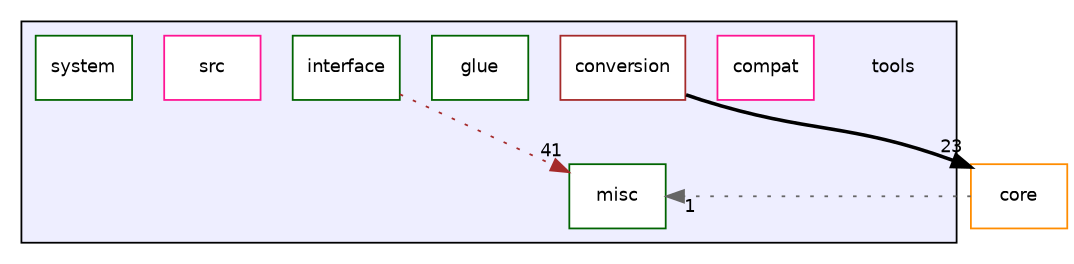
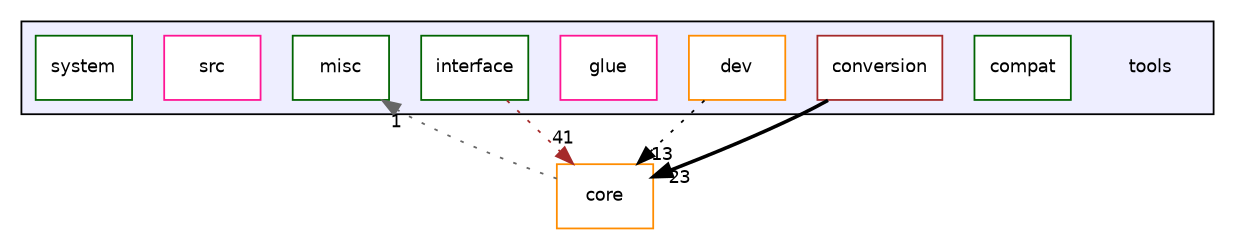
node "glue": color darkgreen -> deeppink
node "dev": added
node "compat": color deeppink -> darkgreen
edge "interface" -> "misc": now "interface" -> "core"
